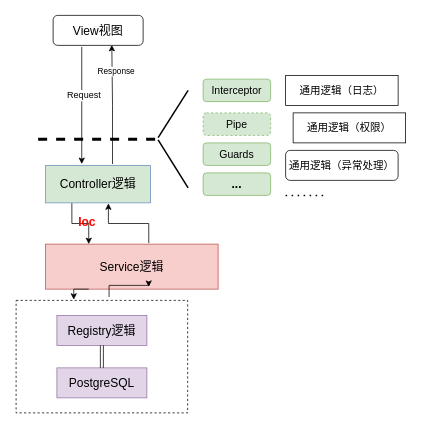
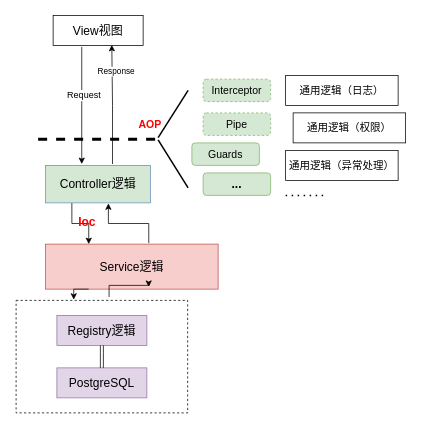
node "View视图": shape rounded rectangle -> rectangle
node "Interceptor": style solid -> dashed
node "AOP": added
node "Guards": moved (237, 154) -> (225, 154)
node "通用逻辑（异常处理）": shape rounded rectangle -> rectangle
